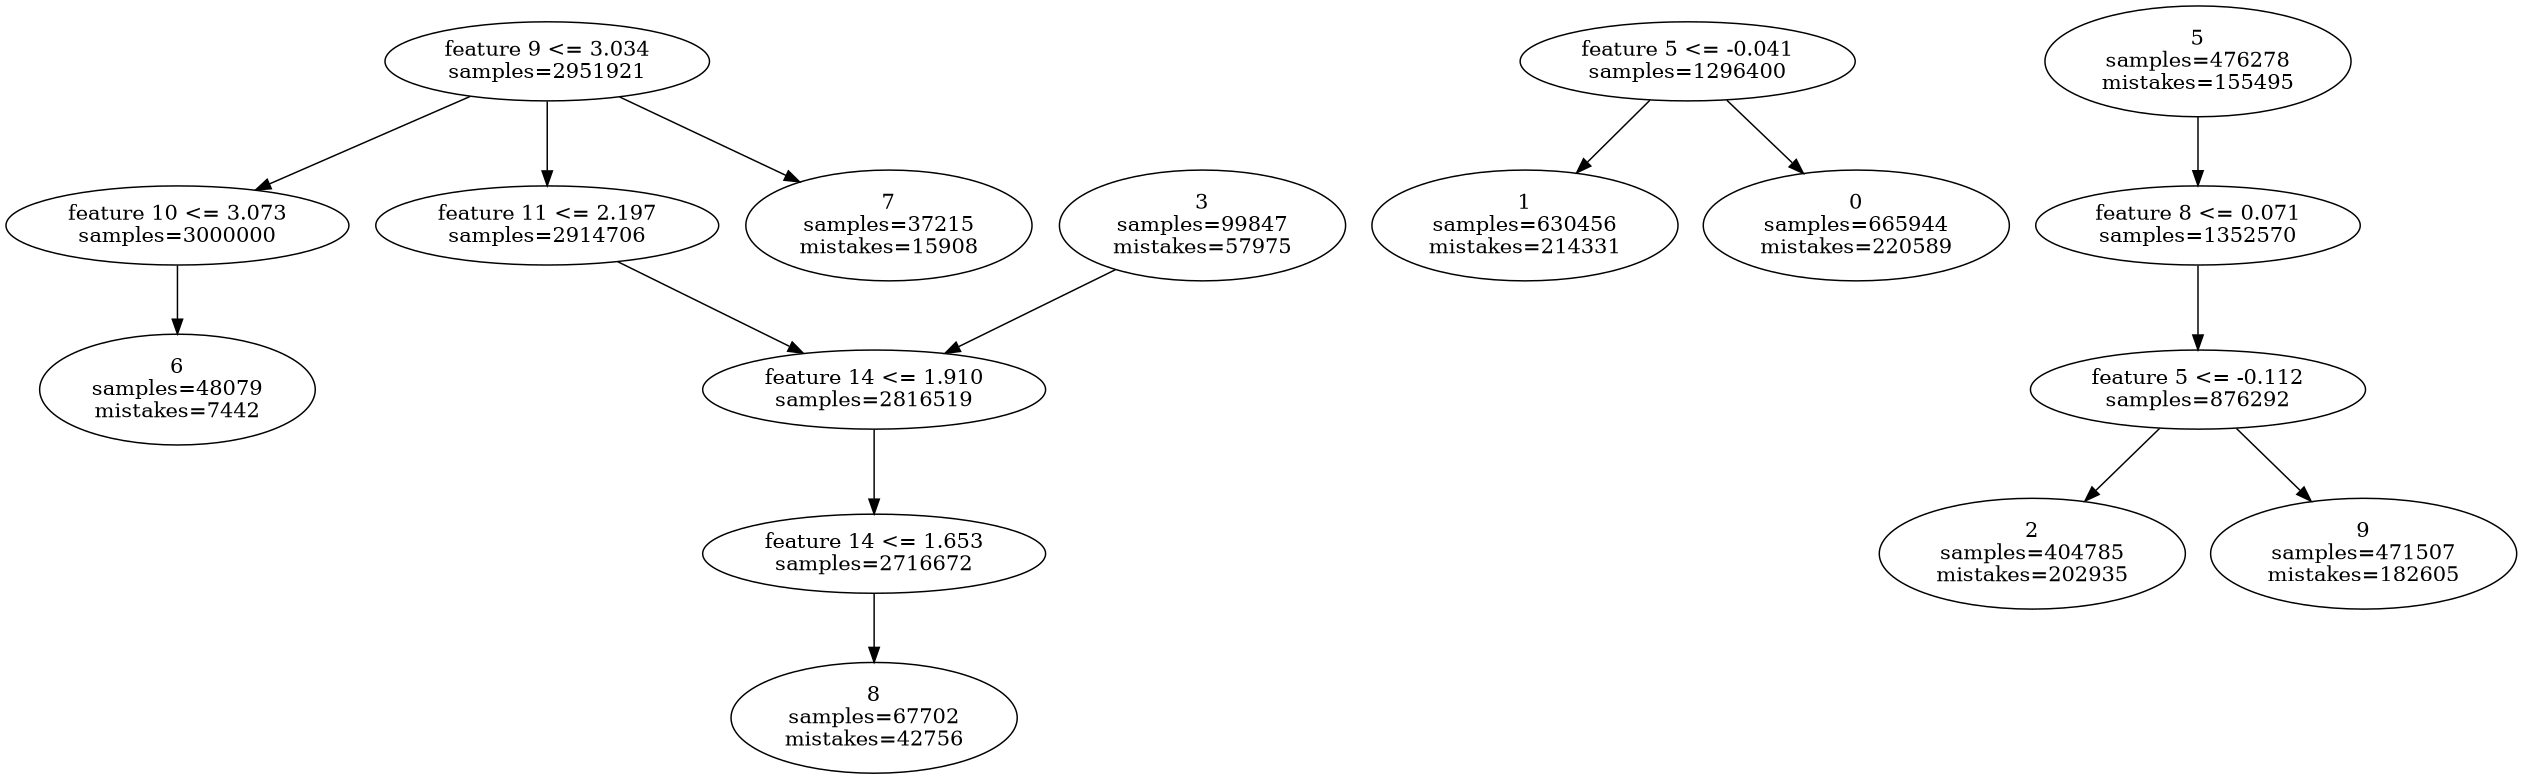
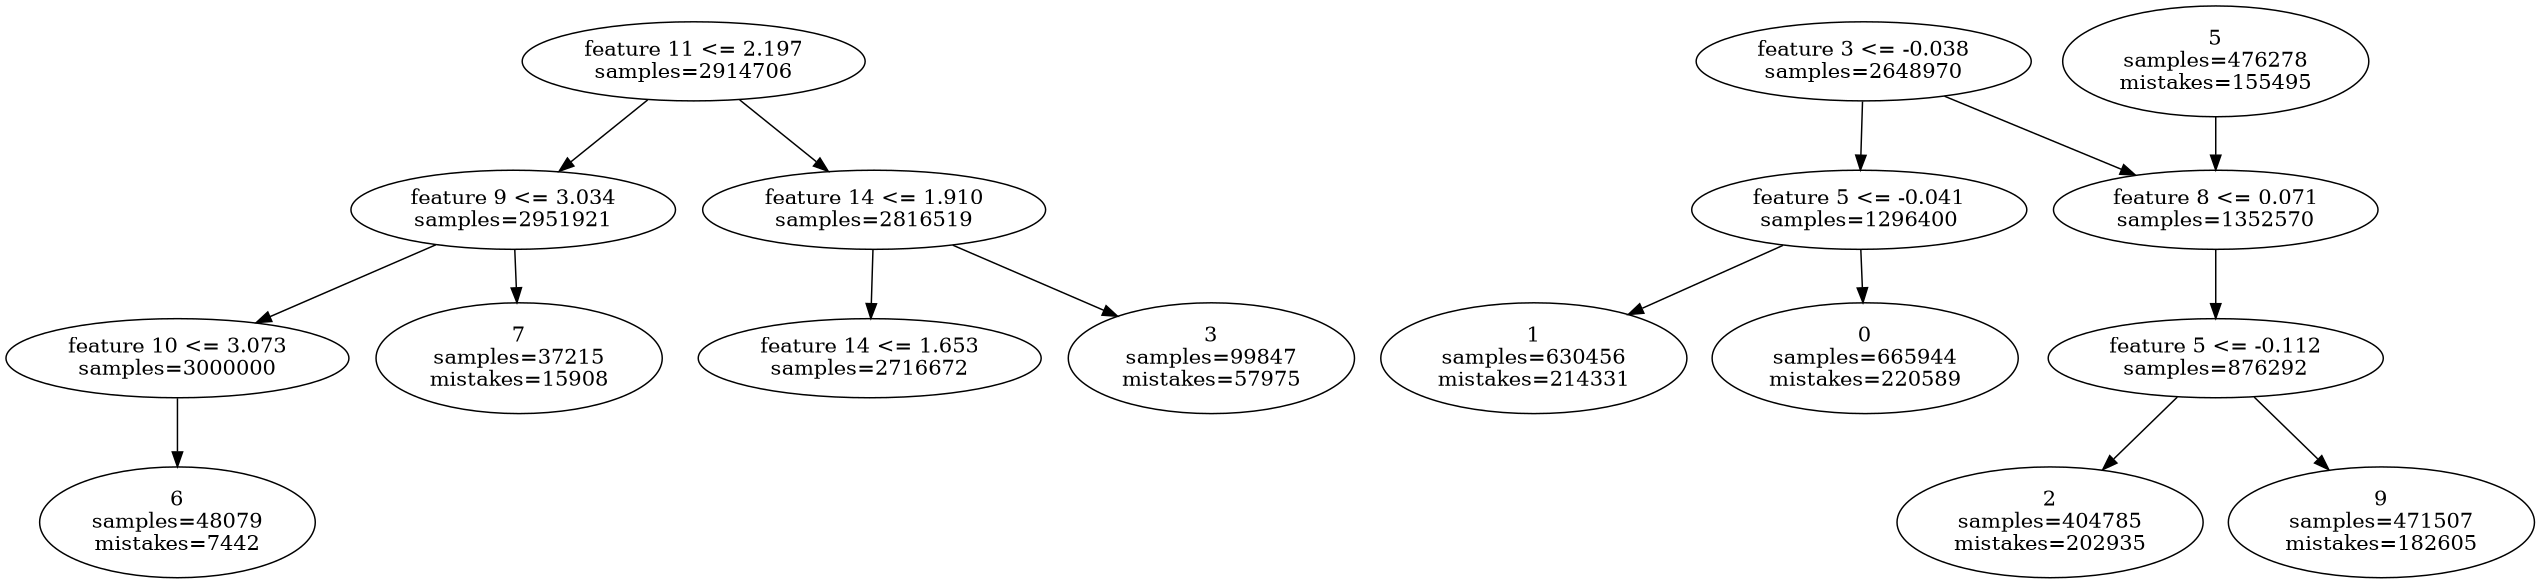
node "feature 3 <= -0.038 samples=2648970": added
edge "feature 9 <= 3.034 samples=2951921" -> "feature 11 <= 2.197 samples=2914706": reversed
edge "3 samples=99847 mistakes=57975" -> "feature 14 <= 1.910 samples=2816519": reversed
node "8 samples=67702 mistakes=42756": removed
